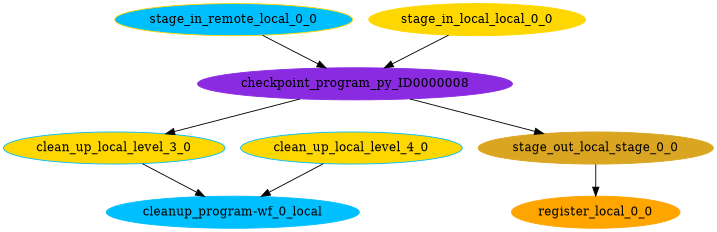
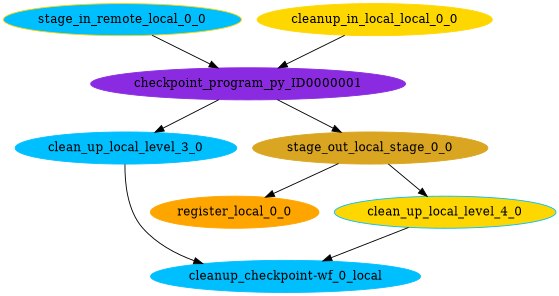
node "stage_in_local_local_0_0": label "stage_in_local_local_0_0" -> "cleanup_in_local_local_0_0"
node "checkpoint_program_py_ID0000008": label "checkpoint_program_py_ID0000008" -> "checkpoint_program_py_ID0000001"
node "clean_up_local_level_3_0": fillcolor gold -> deepskyblue
edge "stage_out_local_stage_0_0" -> "clean_up_local_level_4_0": added
node "cleanup_program-wf_0_local": label "cleanup_program-wf_0_local" -> "cleanup_checkpoint-wf_0_local"
